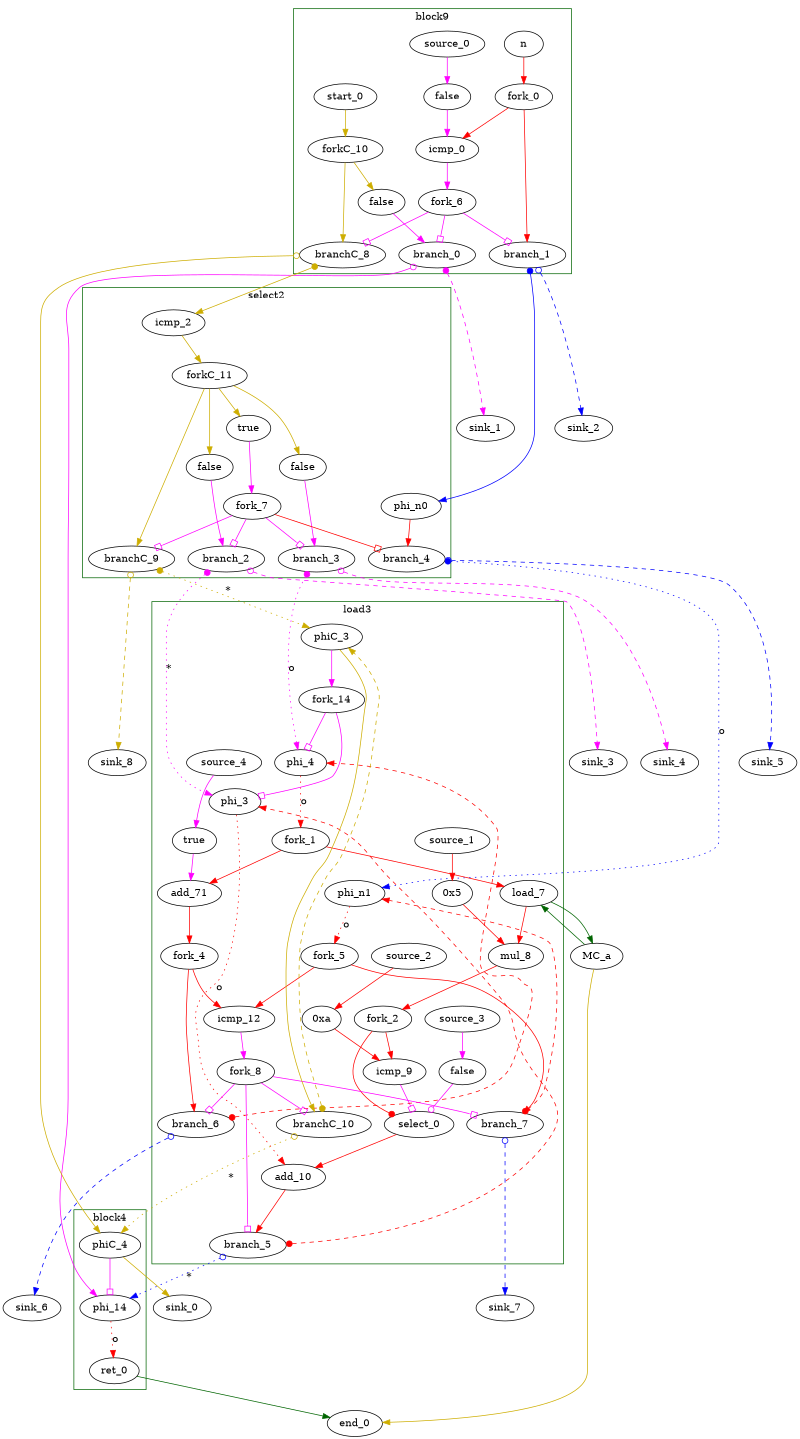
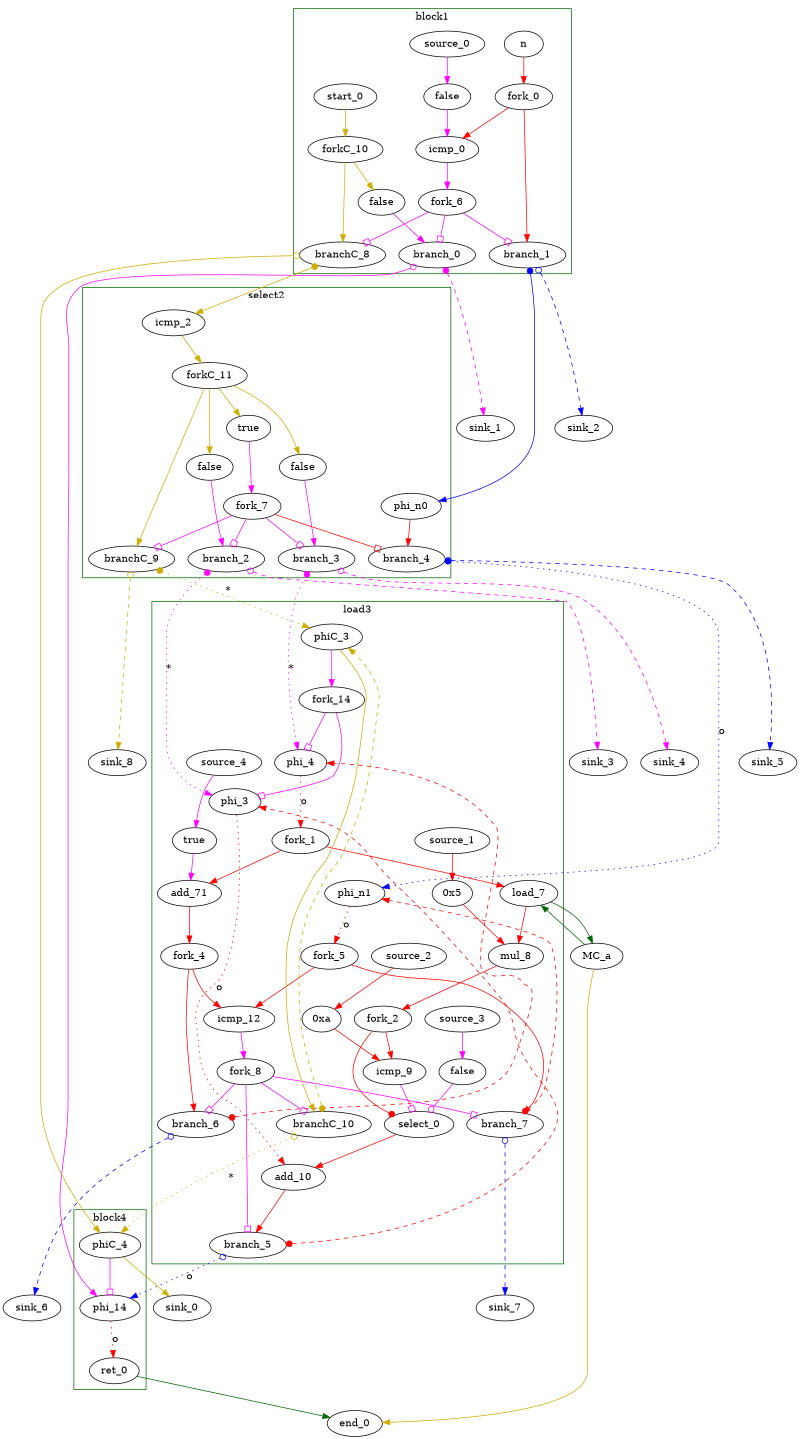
cluster "block9": label "block9" -> "block1"
edge "branch_3" -- "phi_4": label "o" -> "*"
edge "branch_5" -- "phi_14": label "*" -> "o"
